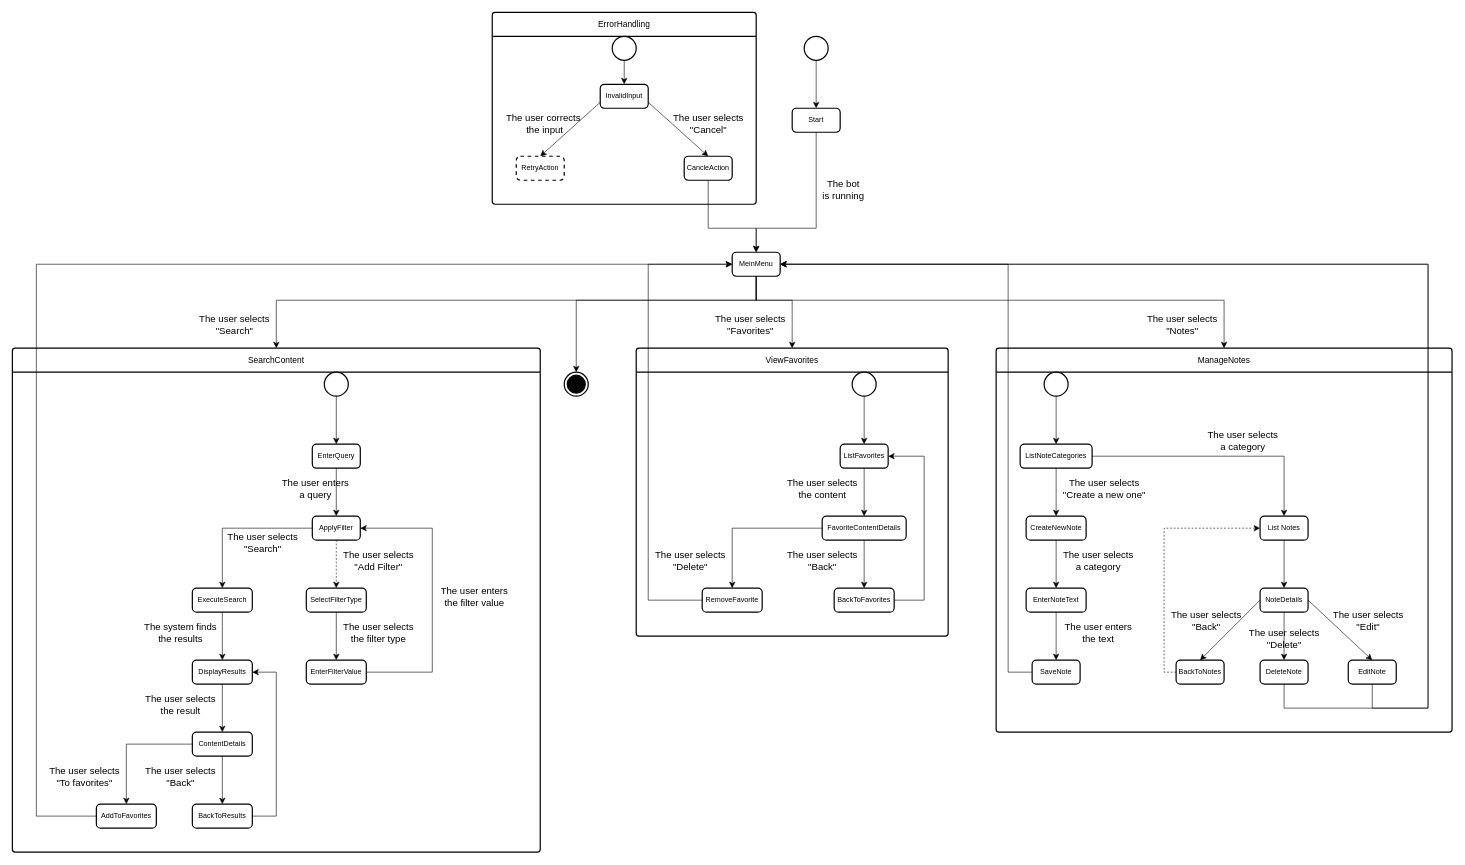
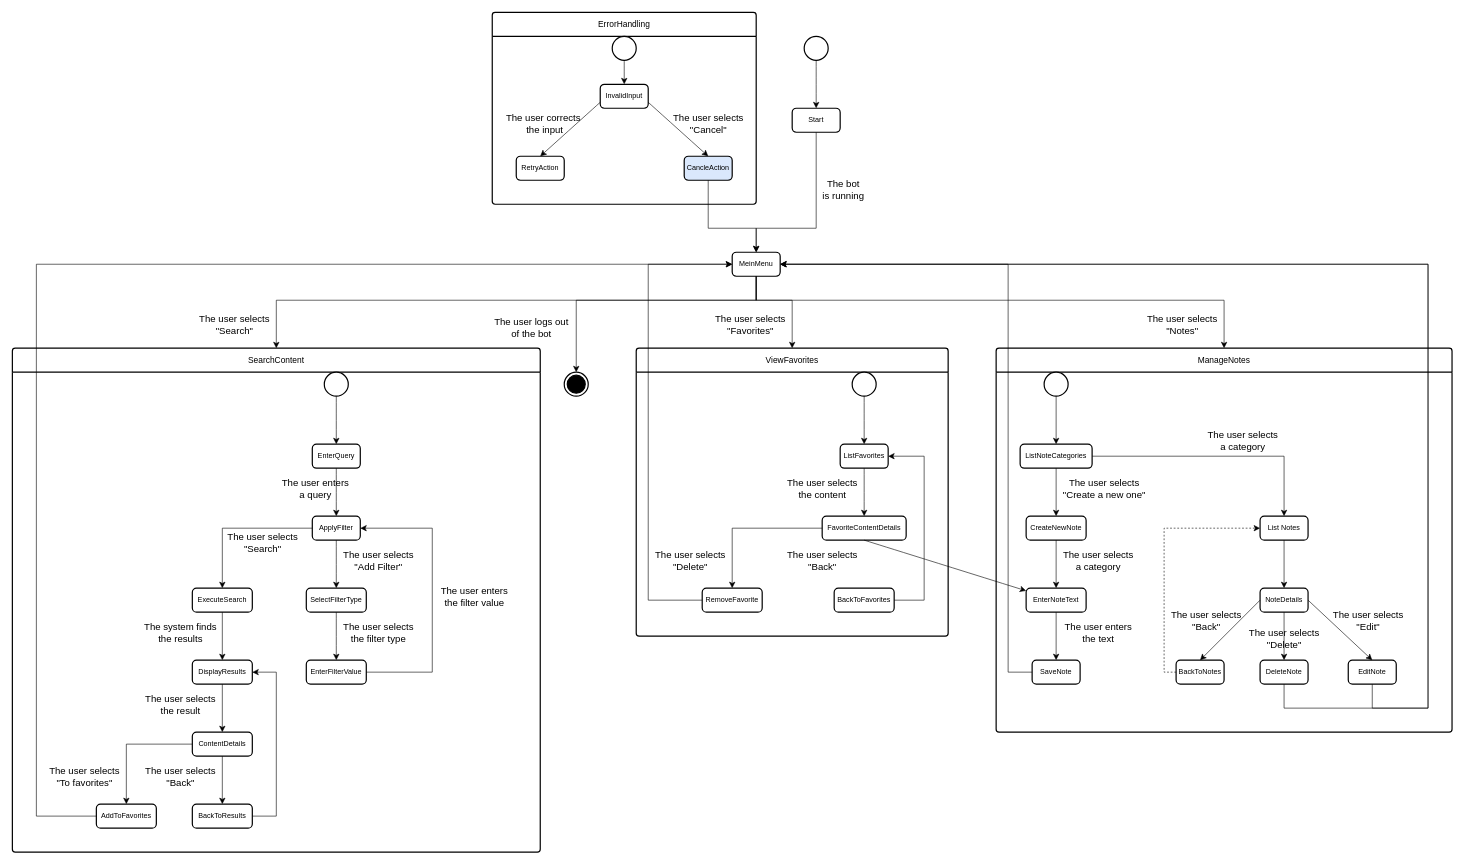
node "RetryAction": style dashed -> solid
node "CancleAction": fillcolor #ffffff -> #dae8fc
node "The user logs out of the bot": added
edge "ApplyFilter" -> "SelectFilterType": style dashed -> solid
edge "FavoriteContentDetails" -> "BackToFavorites": now "FavoriteContentDetails" -> "EnterNoteText"
